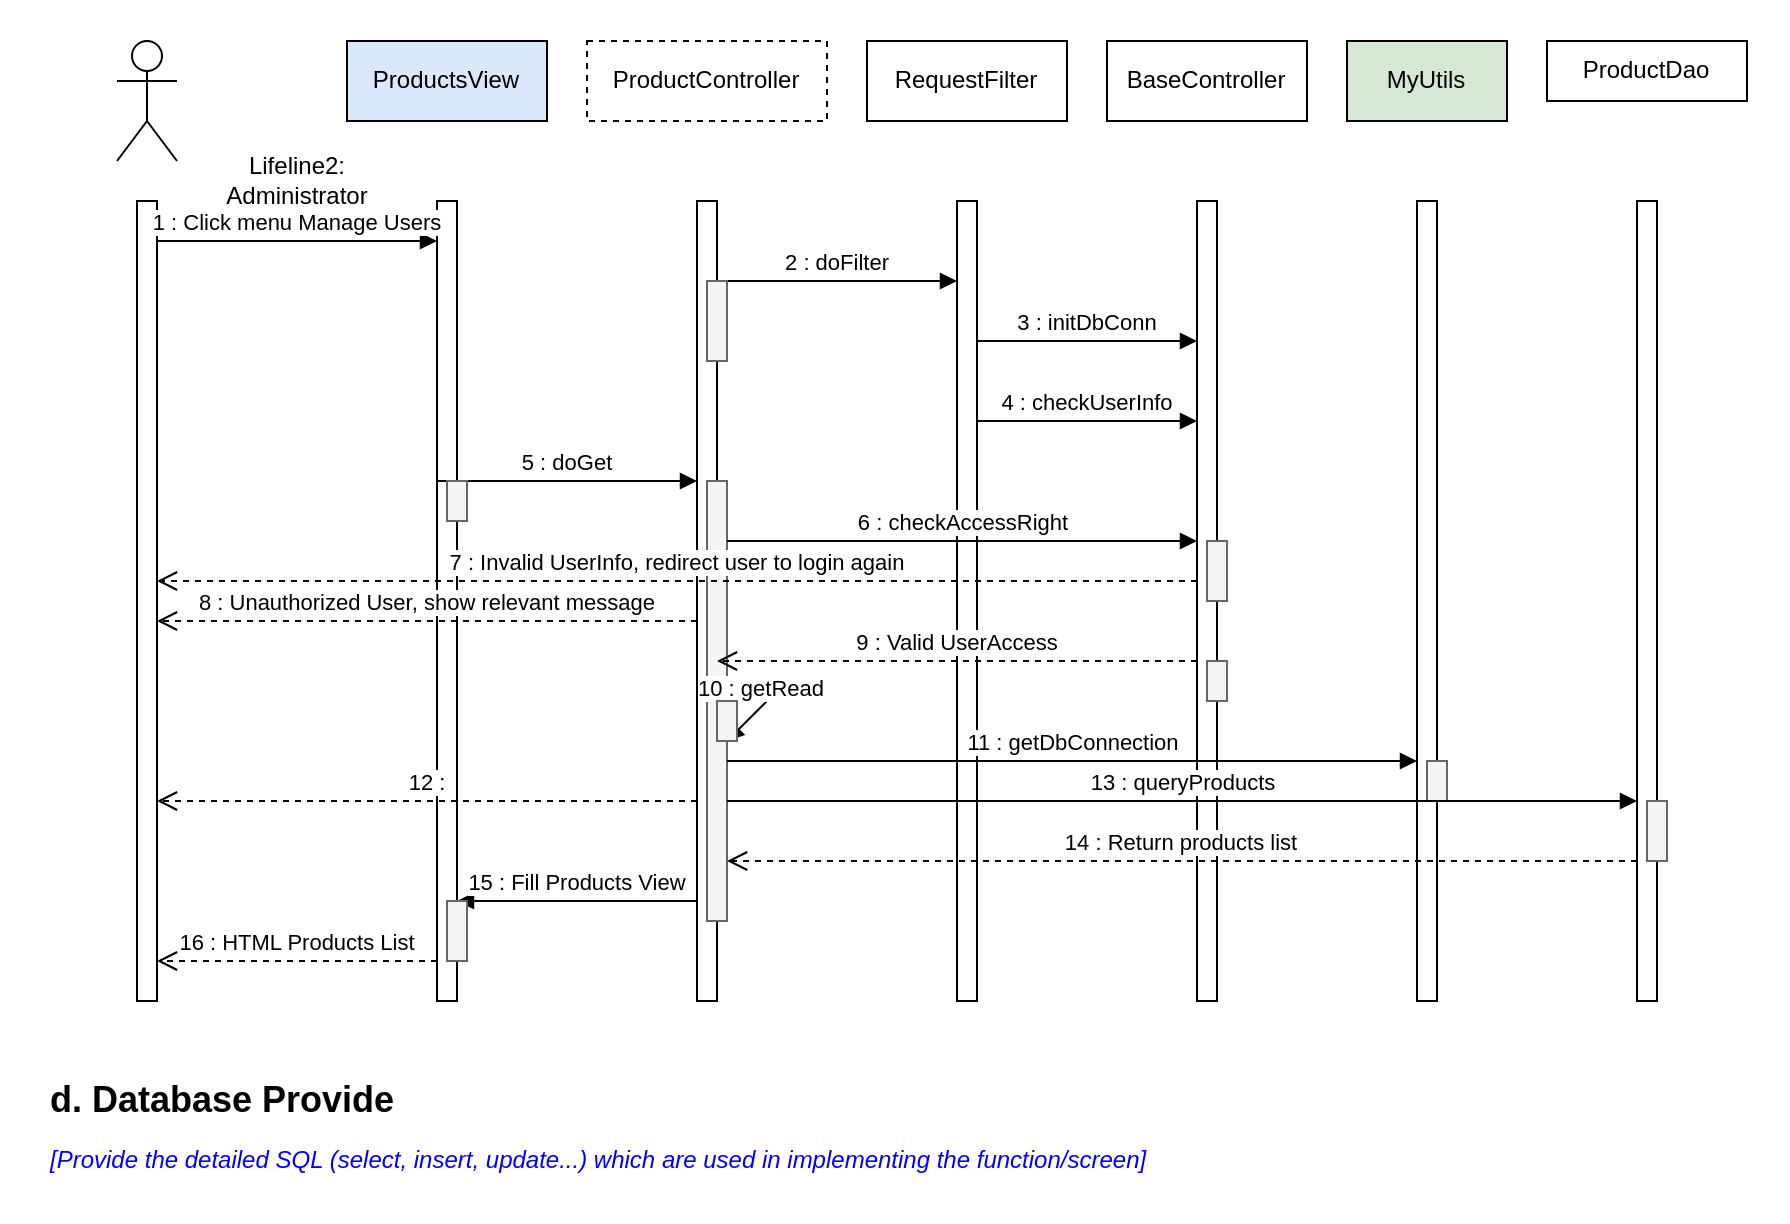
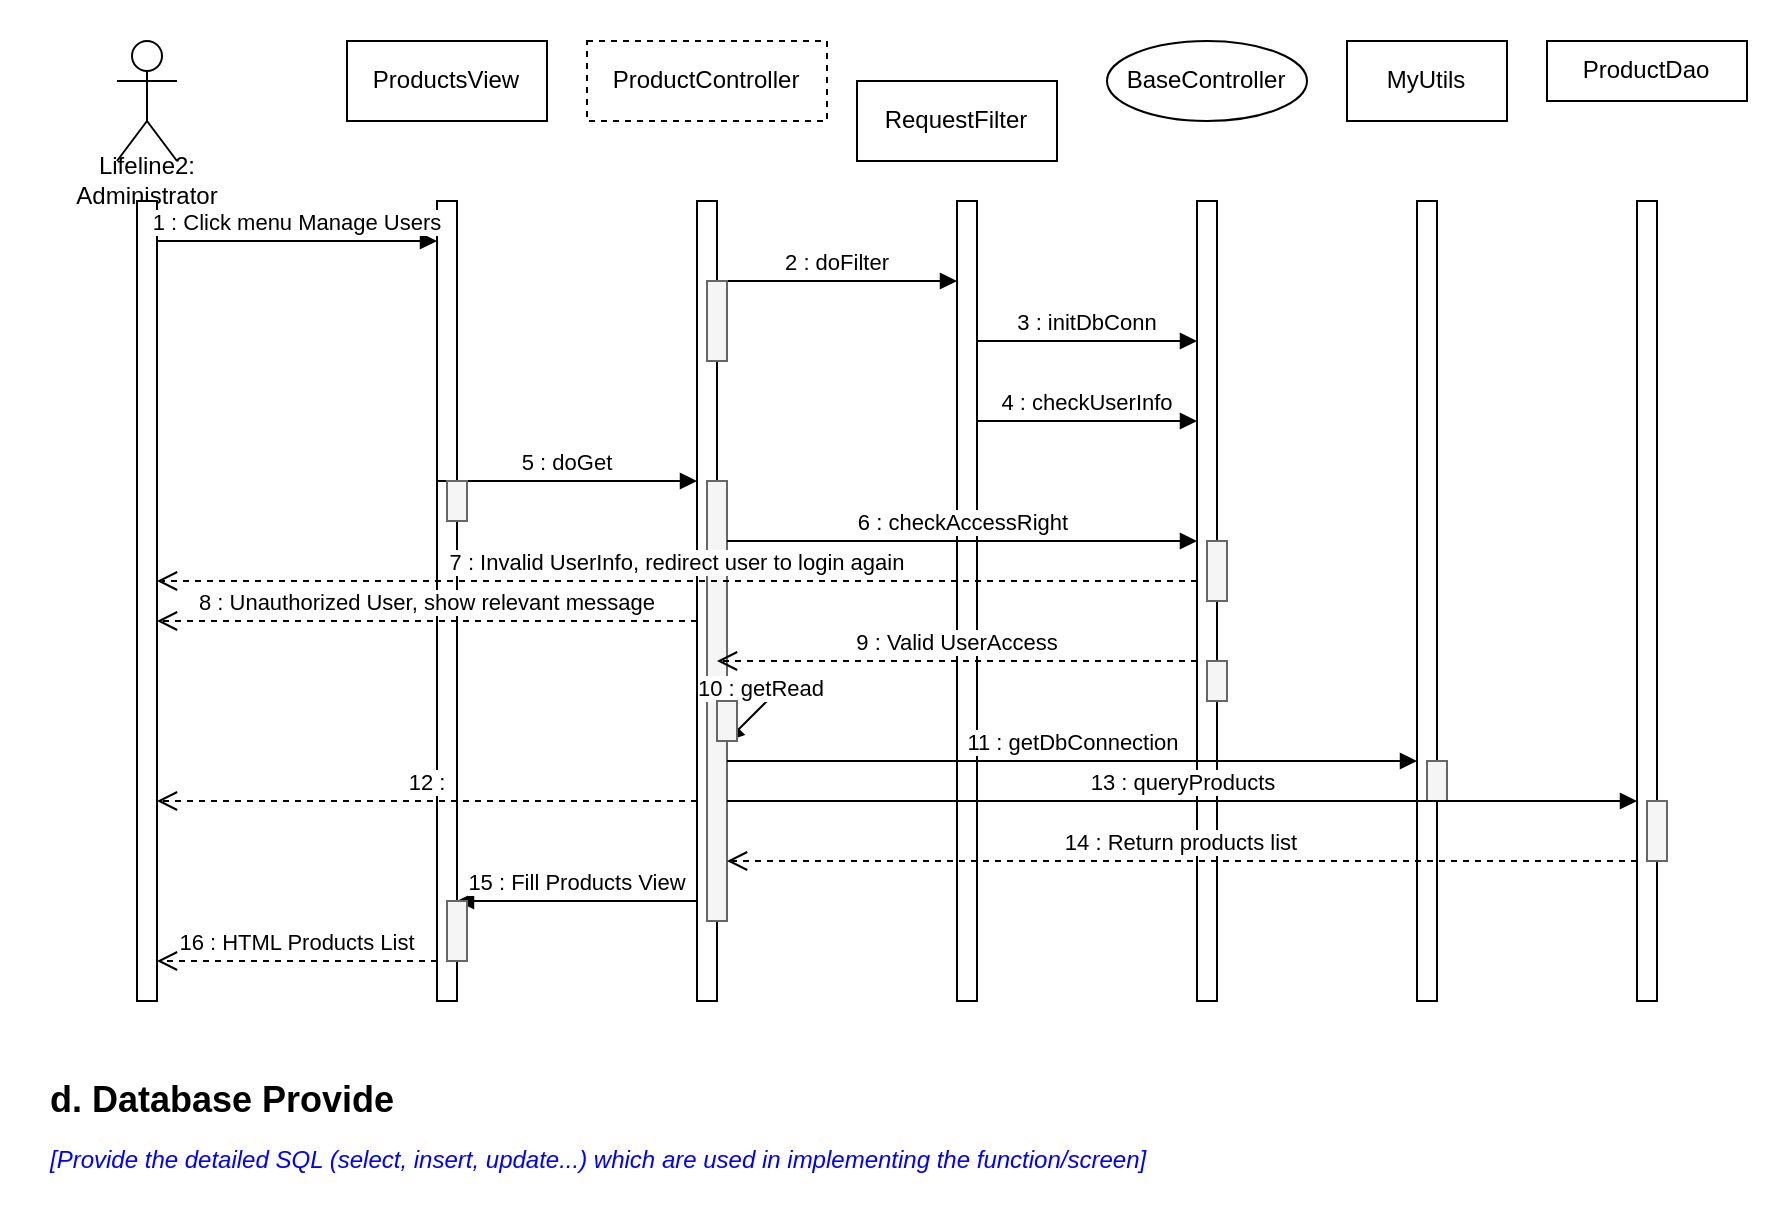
node "ProductsView": fillcolor #dae8fc -> #ffffff
node "RequestFilter": moved (967, 81) -> (957, 121)
node "BaseController": shape rectangle -> ellipse
node "MyUtils": fillcolor #d5e8d4 -> #ffffff
node "Lifeline2: Administrator": moved (297, 181) -> (147, 181)
